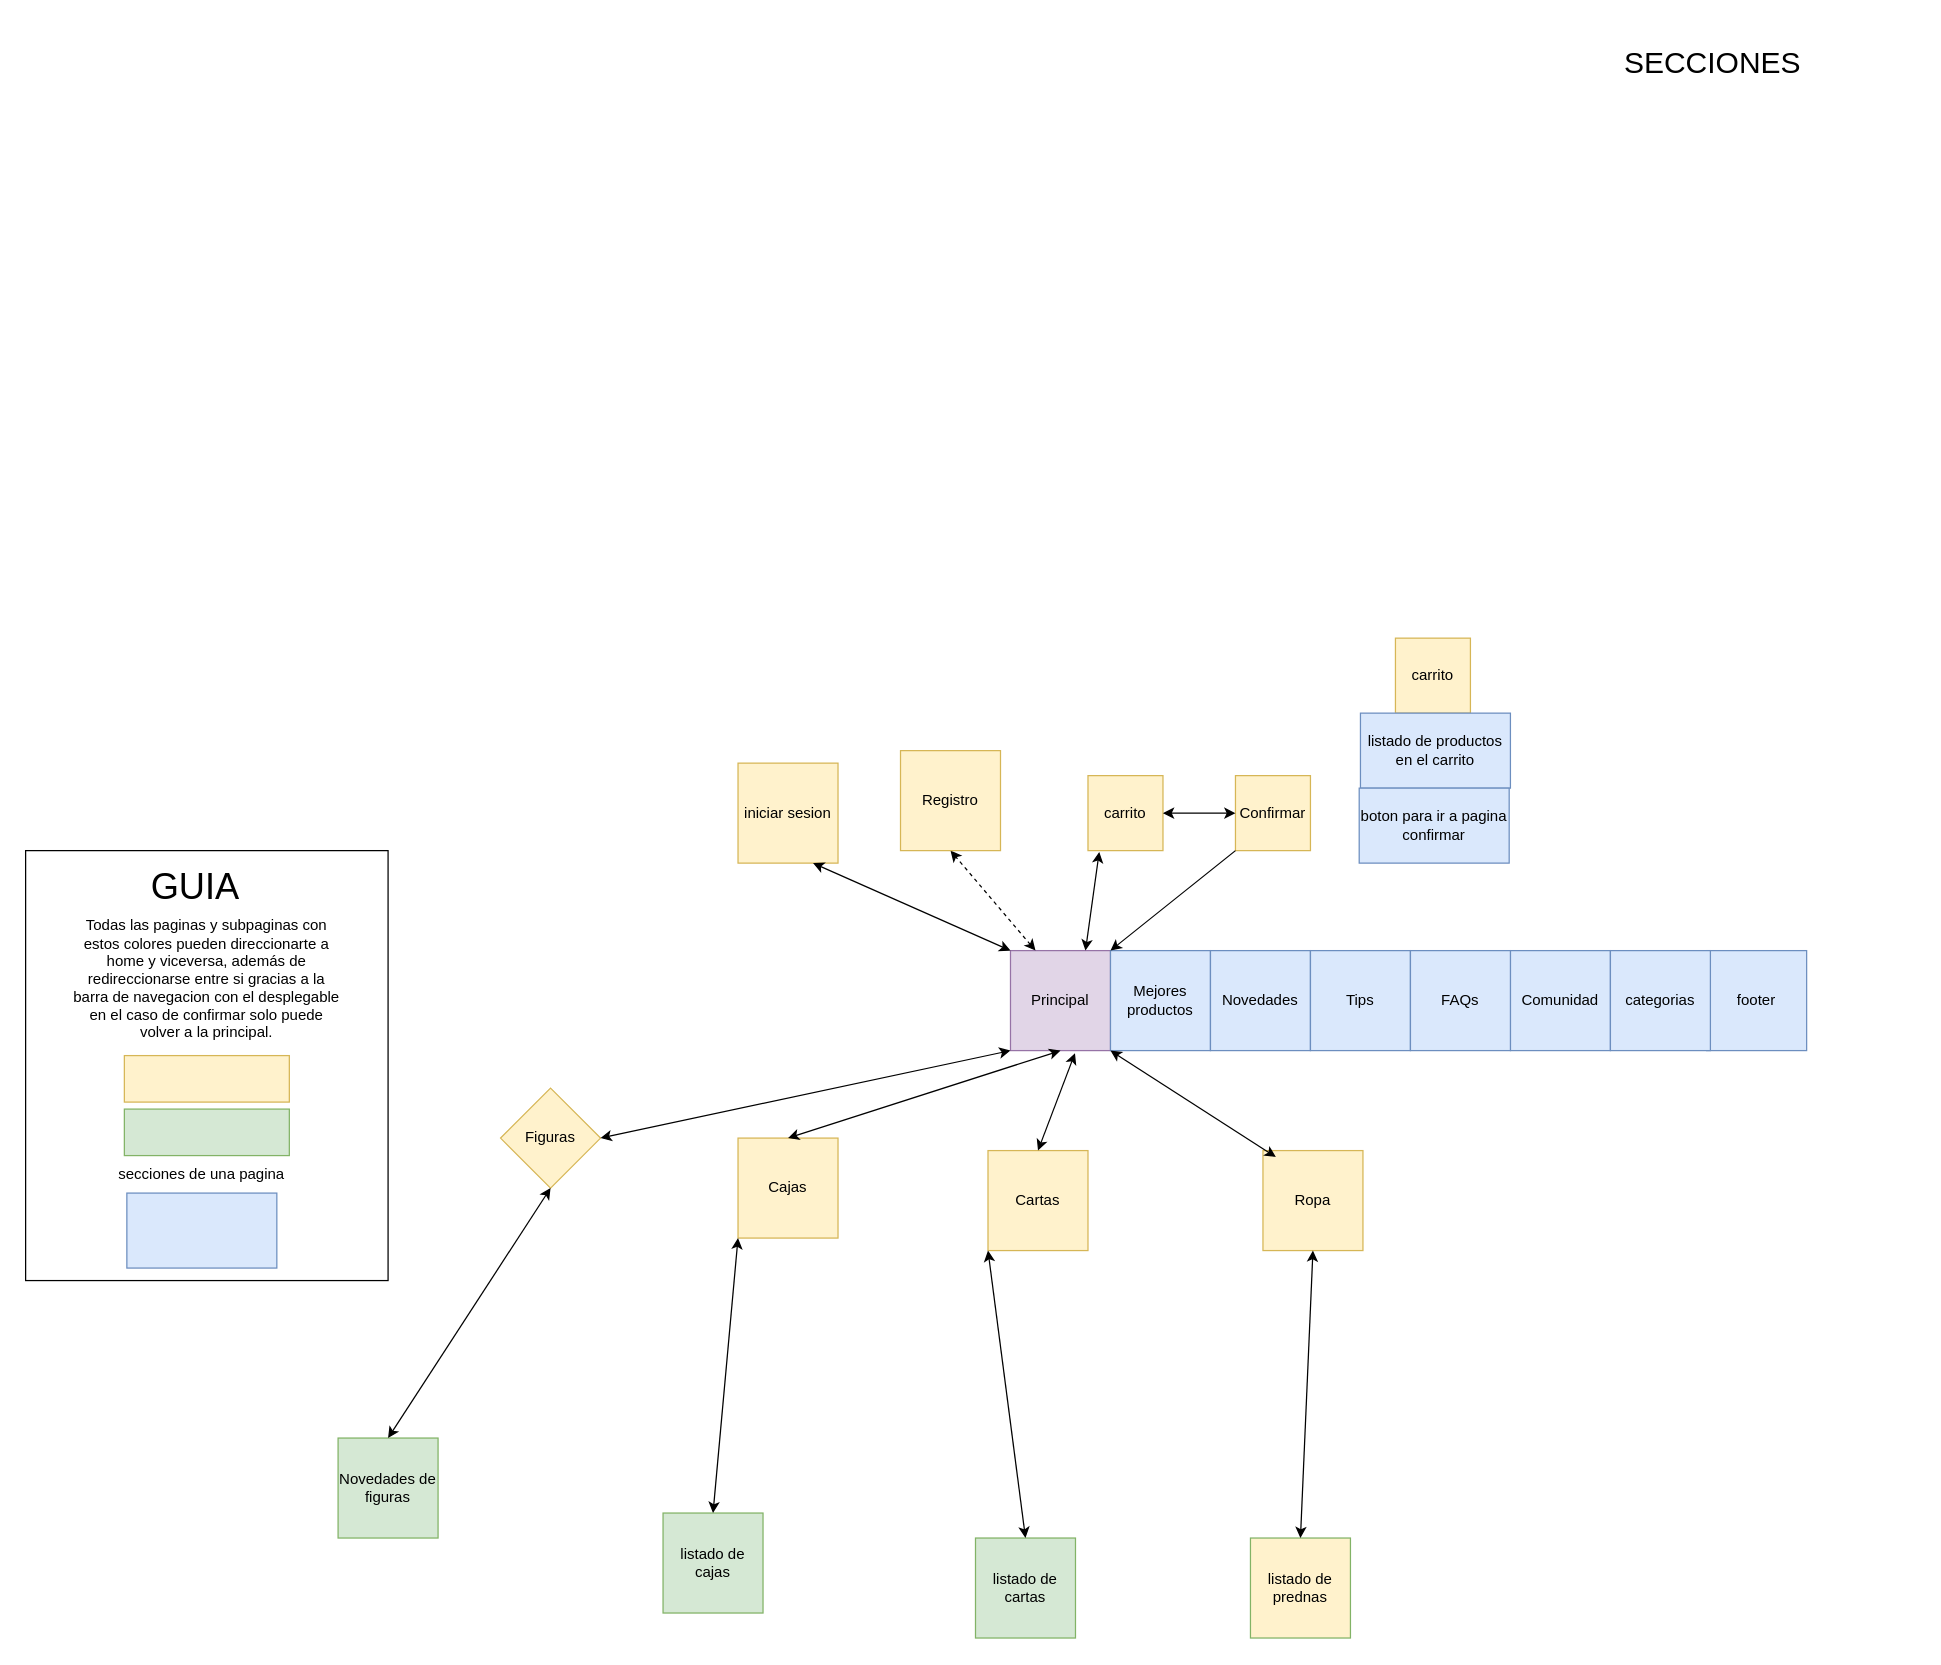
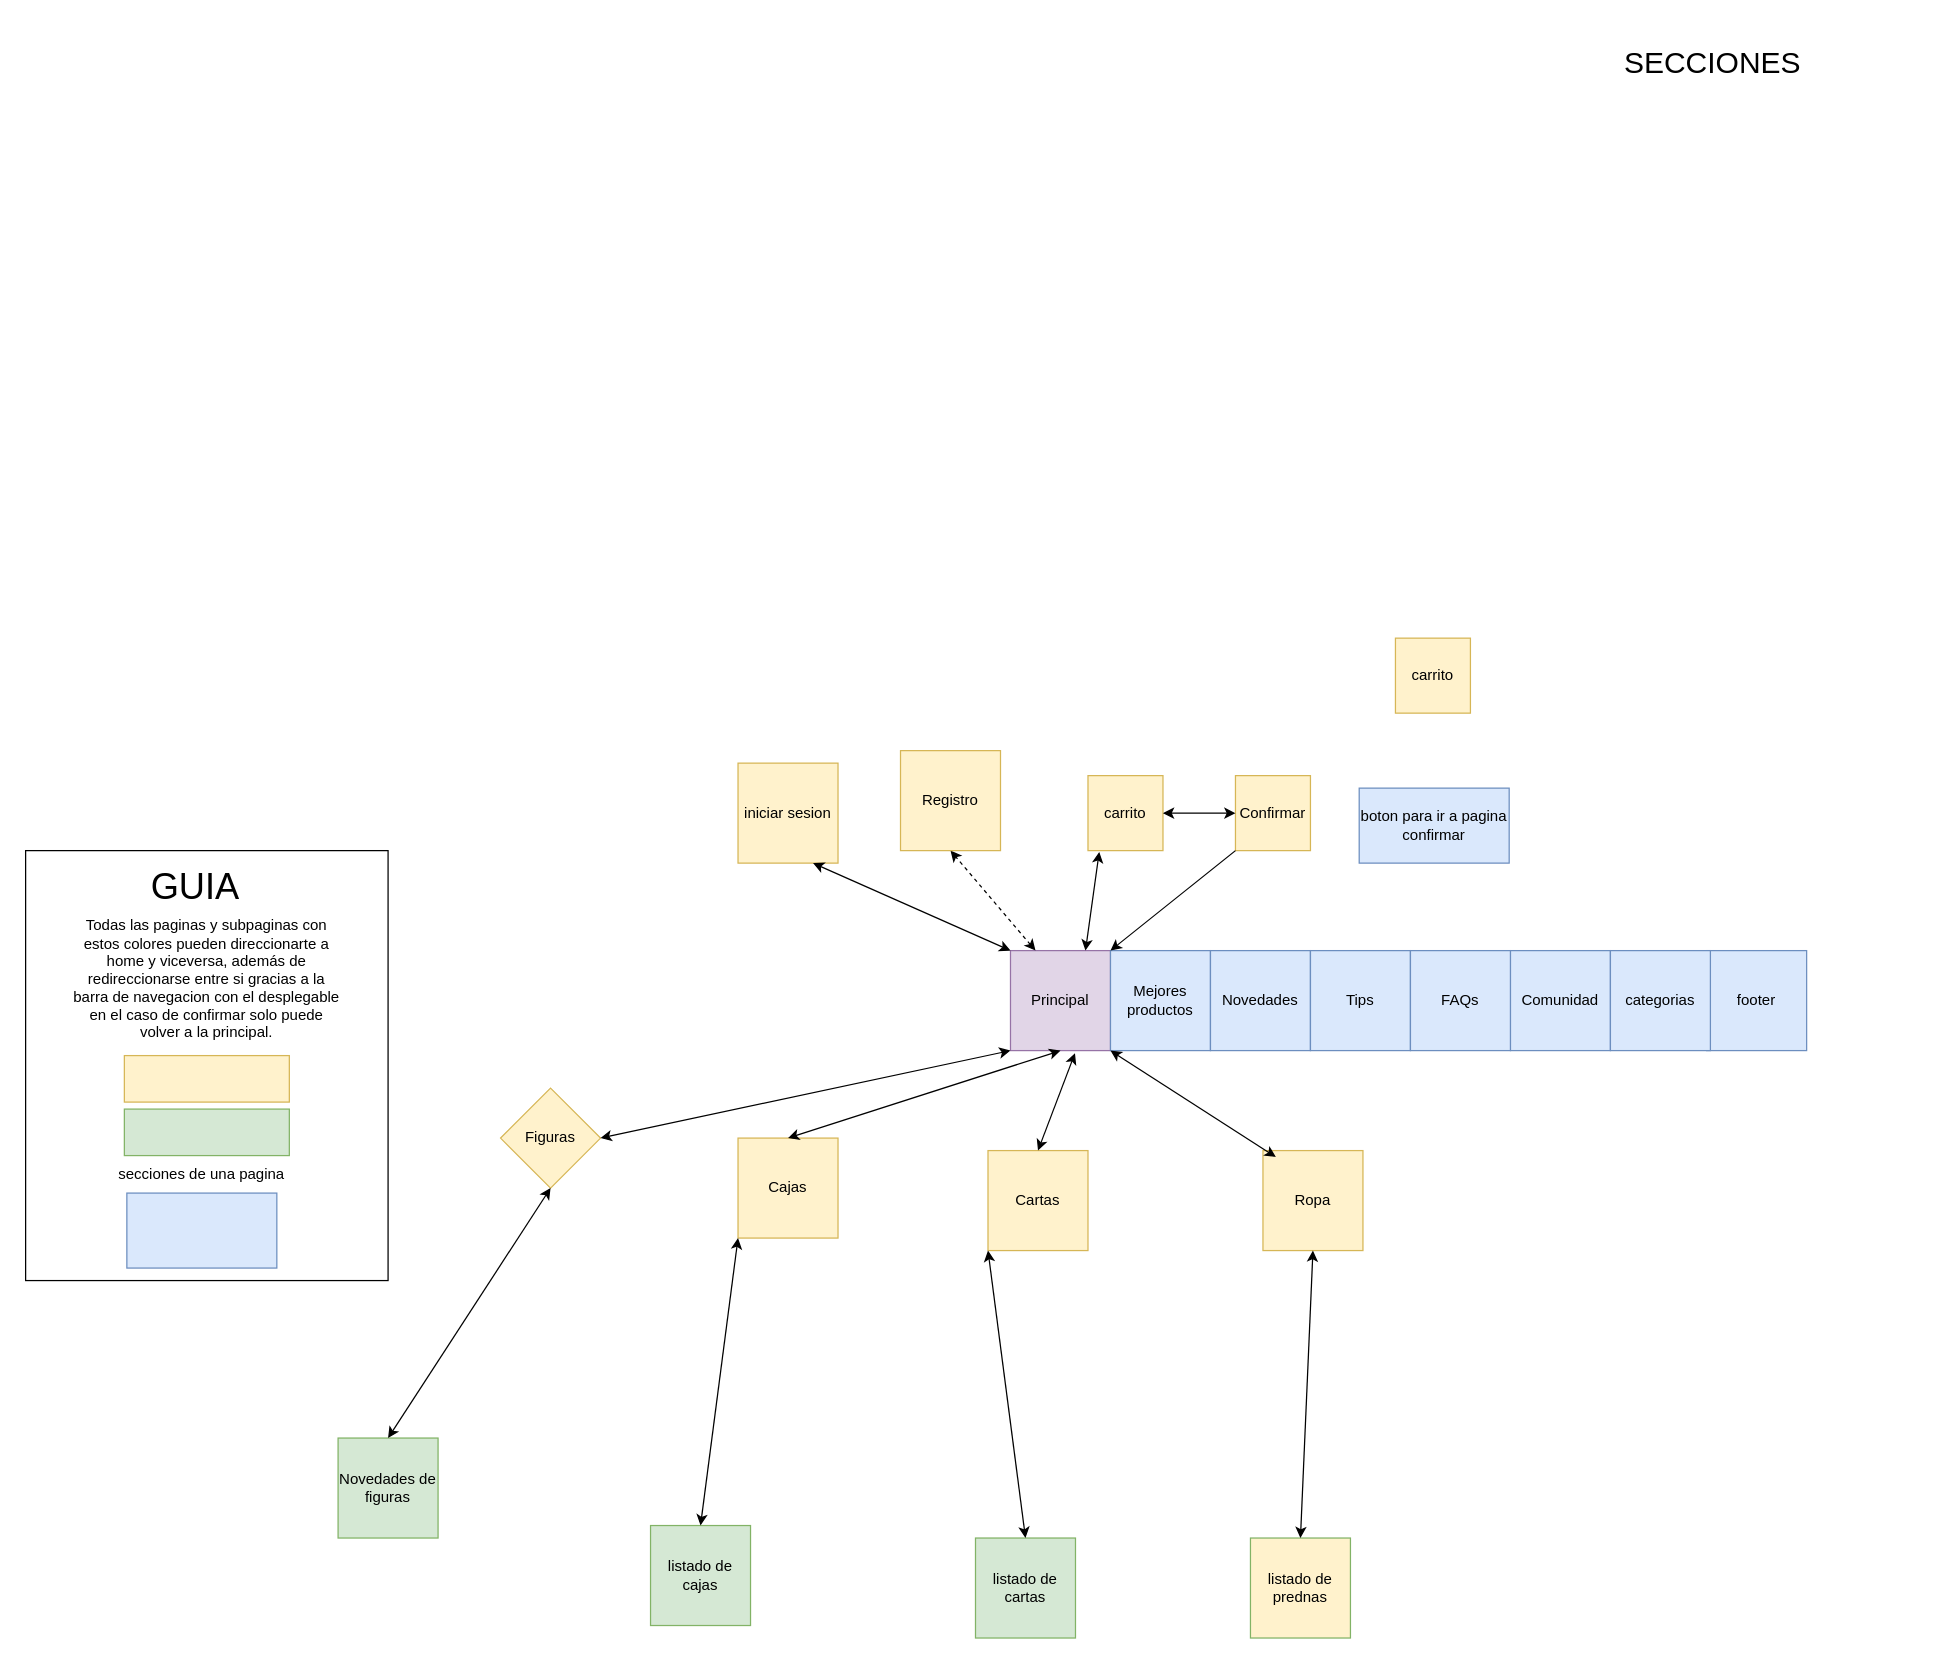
node "listado de productos en el carrito": removed
node "listado de cajas": moved (713, 1563) -> (701, 1576)
